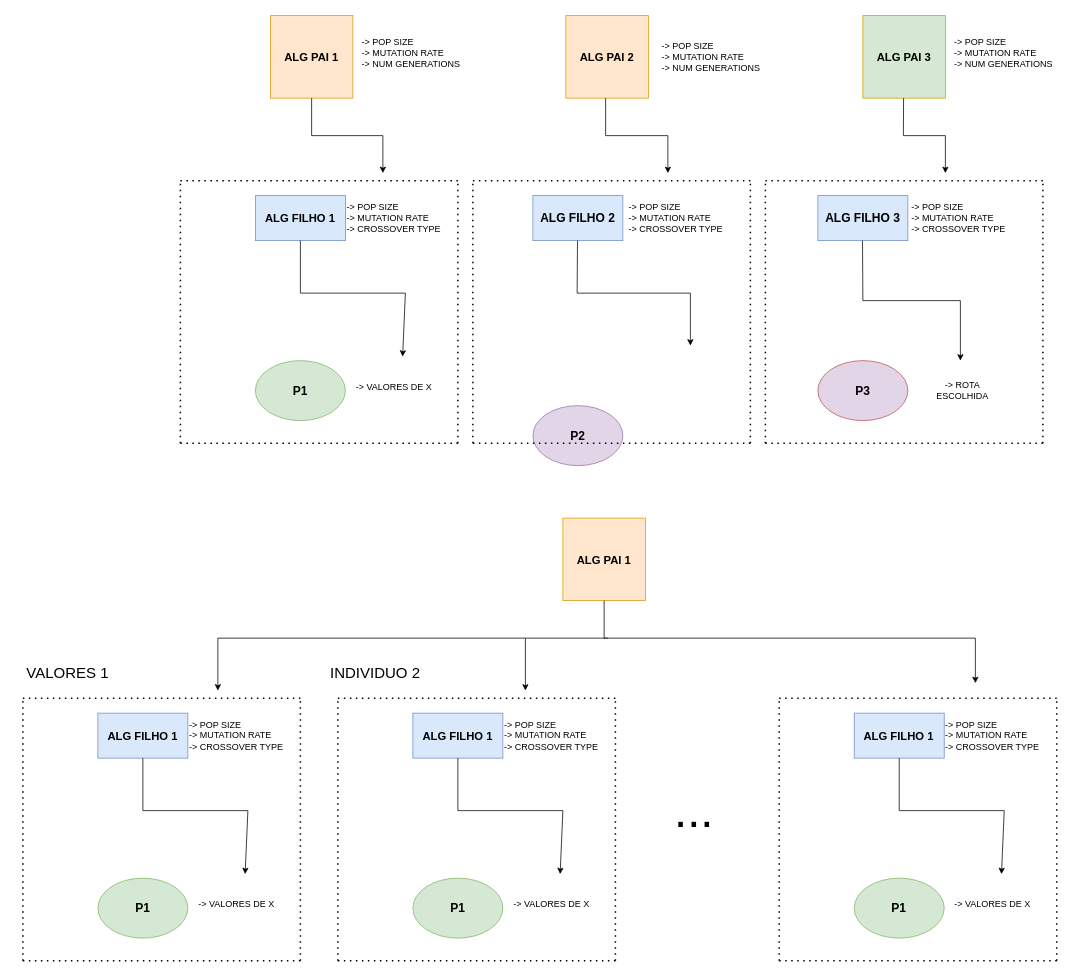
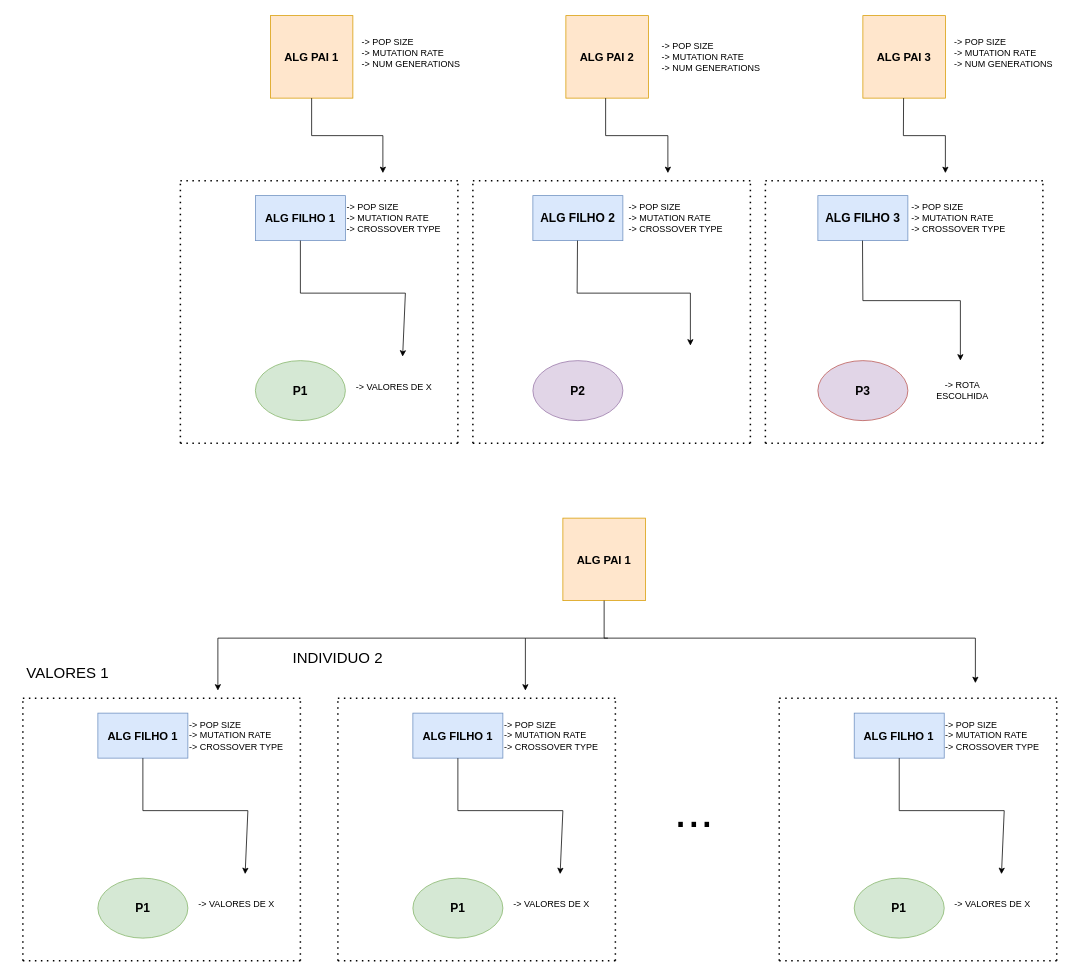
node "ALG PAI 3": fillcolor #d5e8d4 -> #ffe6cc
node "P2": moved (578, 435) -> (578, 390)
node "INDIVIDUO 2": moved (375, 672) -> (338, 657)
